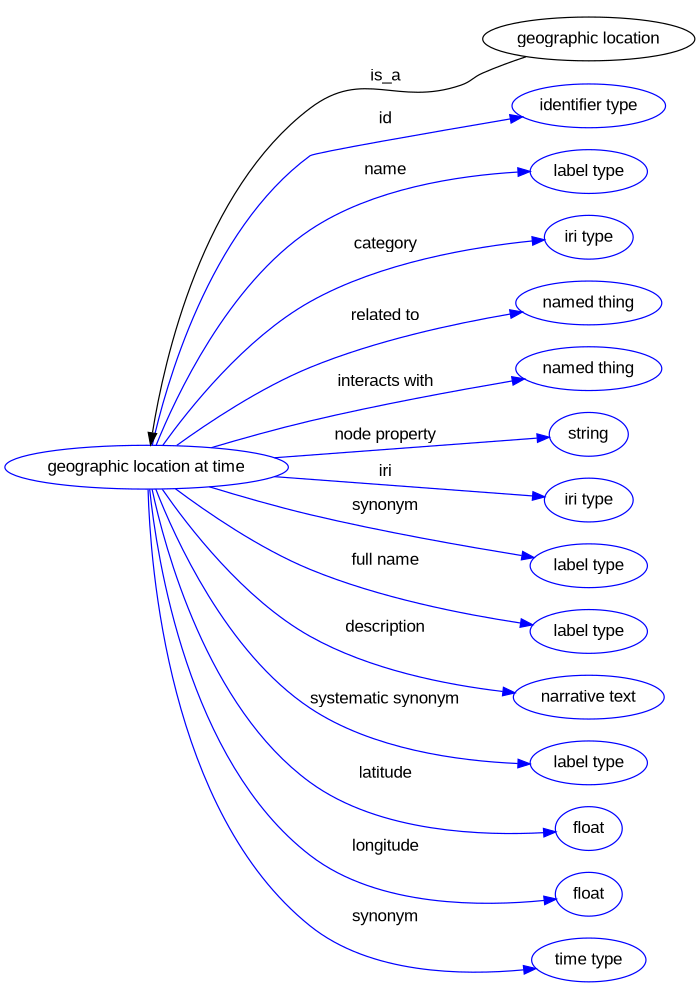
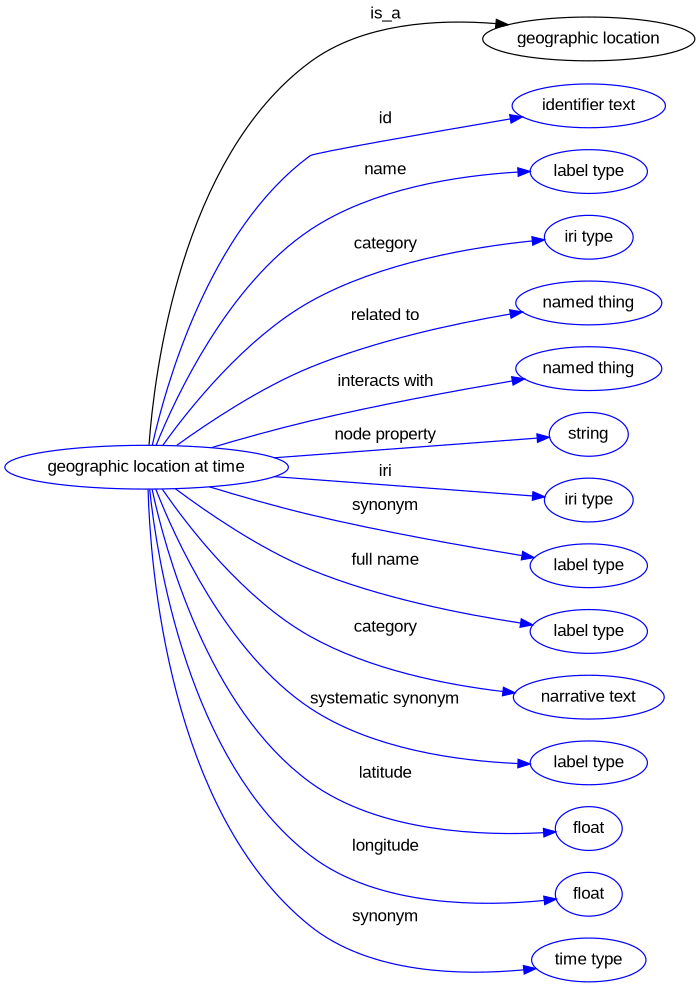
node "identifier type": label "identifier type" -> "identifier text"
edge "geographic location" -> "geographic location at time": reversed
edge "geographic location at time" -> "narrative text": label "description" -> "category"
